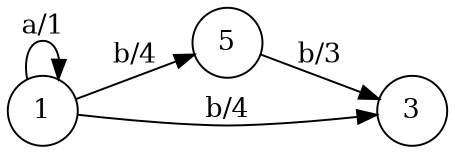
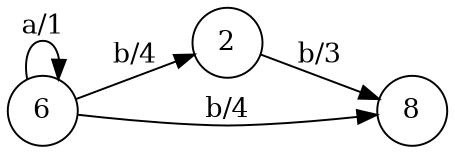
node "5": label "5" -> "2"
node "1": label "1" -> "6"
node "3": label "3" -> "8"
